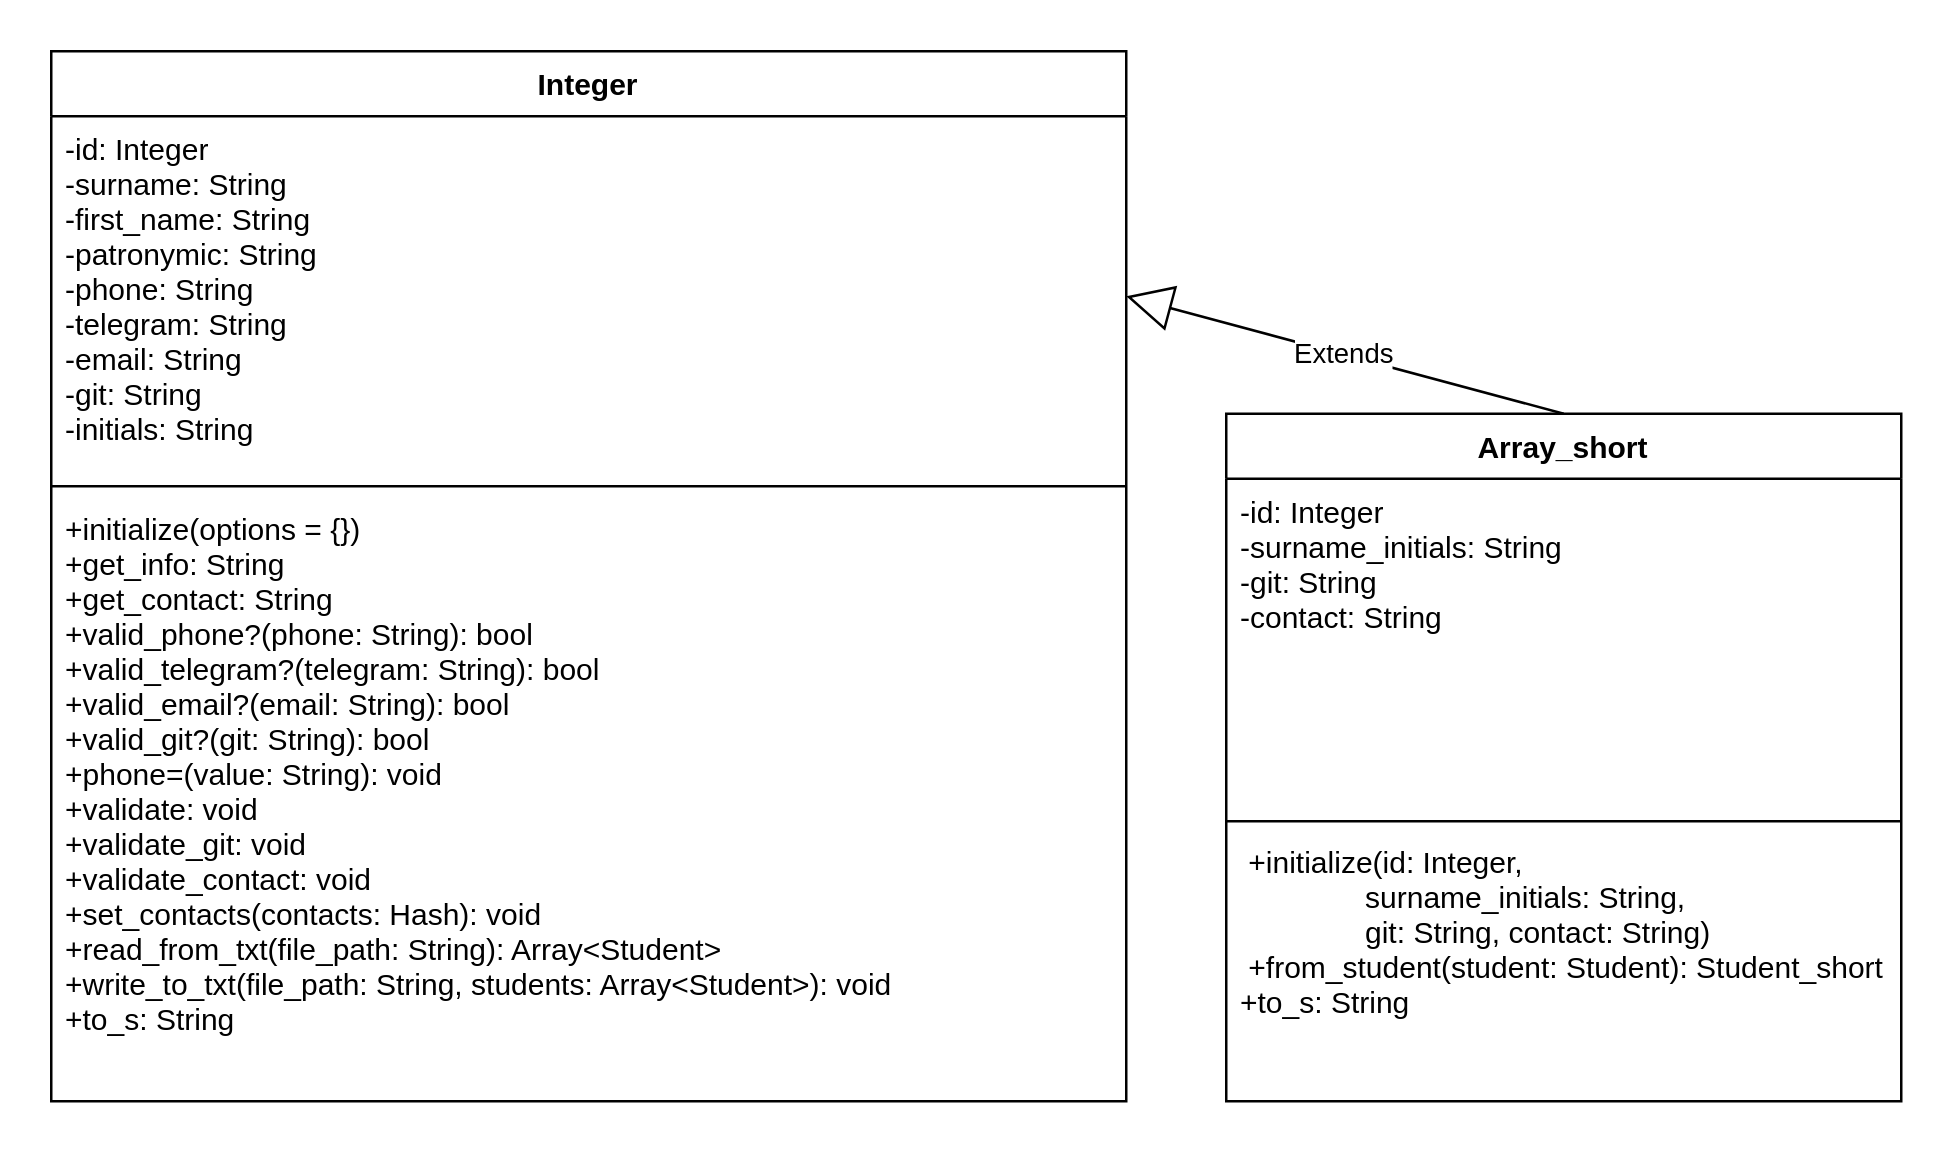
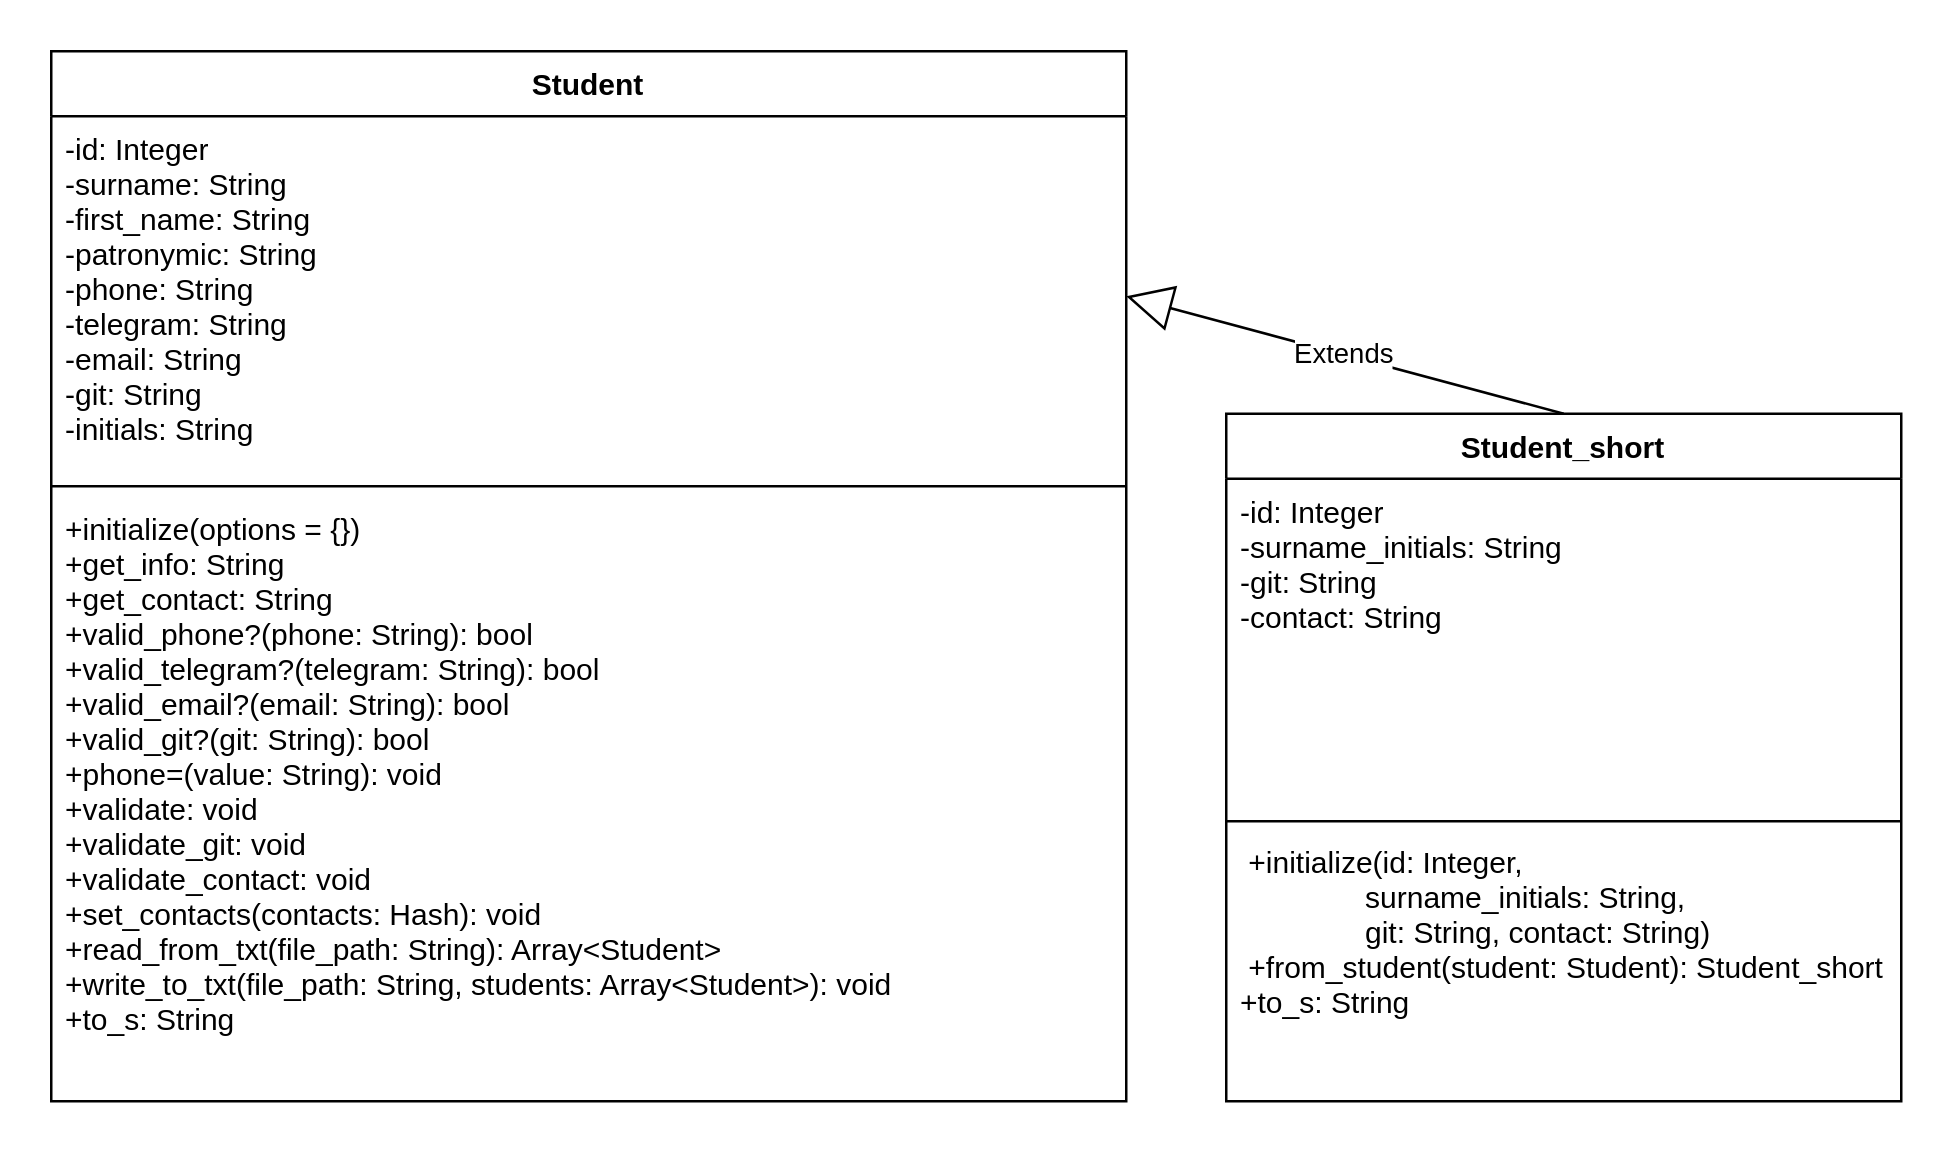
node "Integer": label "Integer" -> "Student"
node "Array_short": label "Array_short" -> "Student_short"
